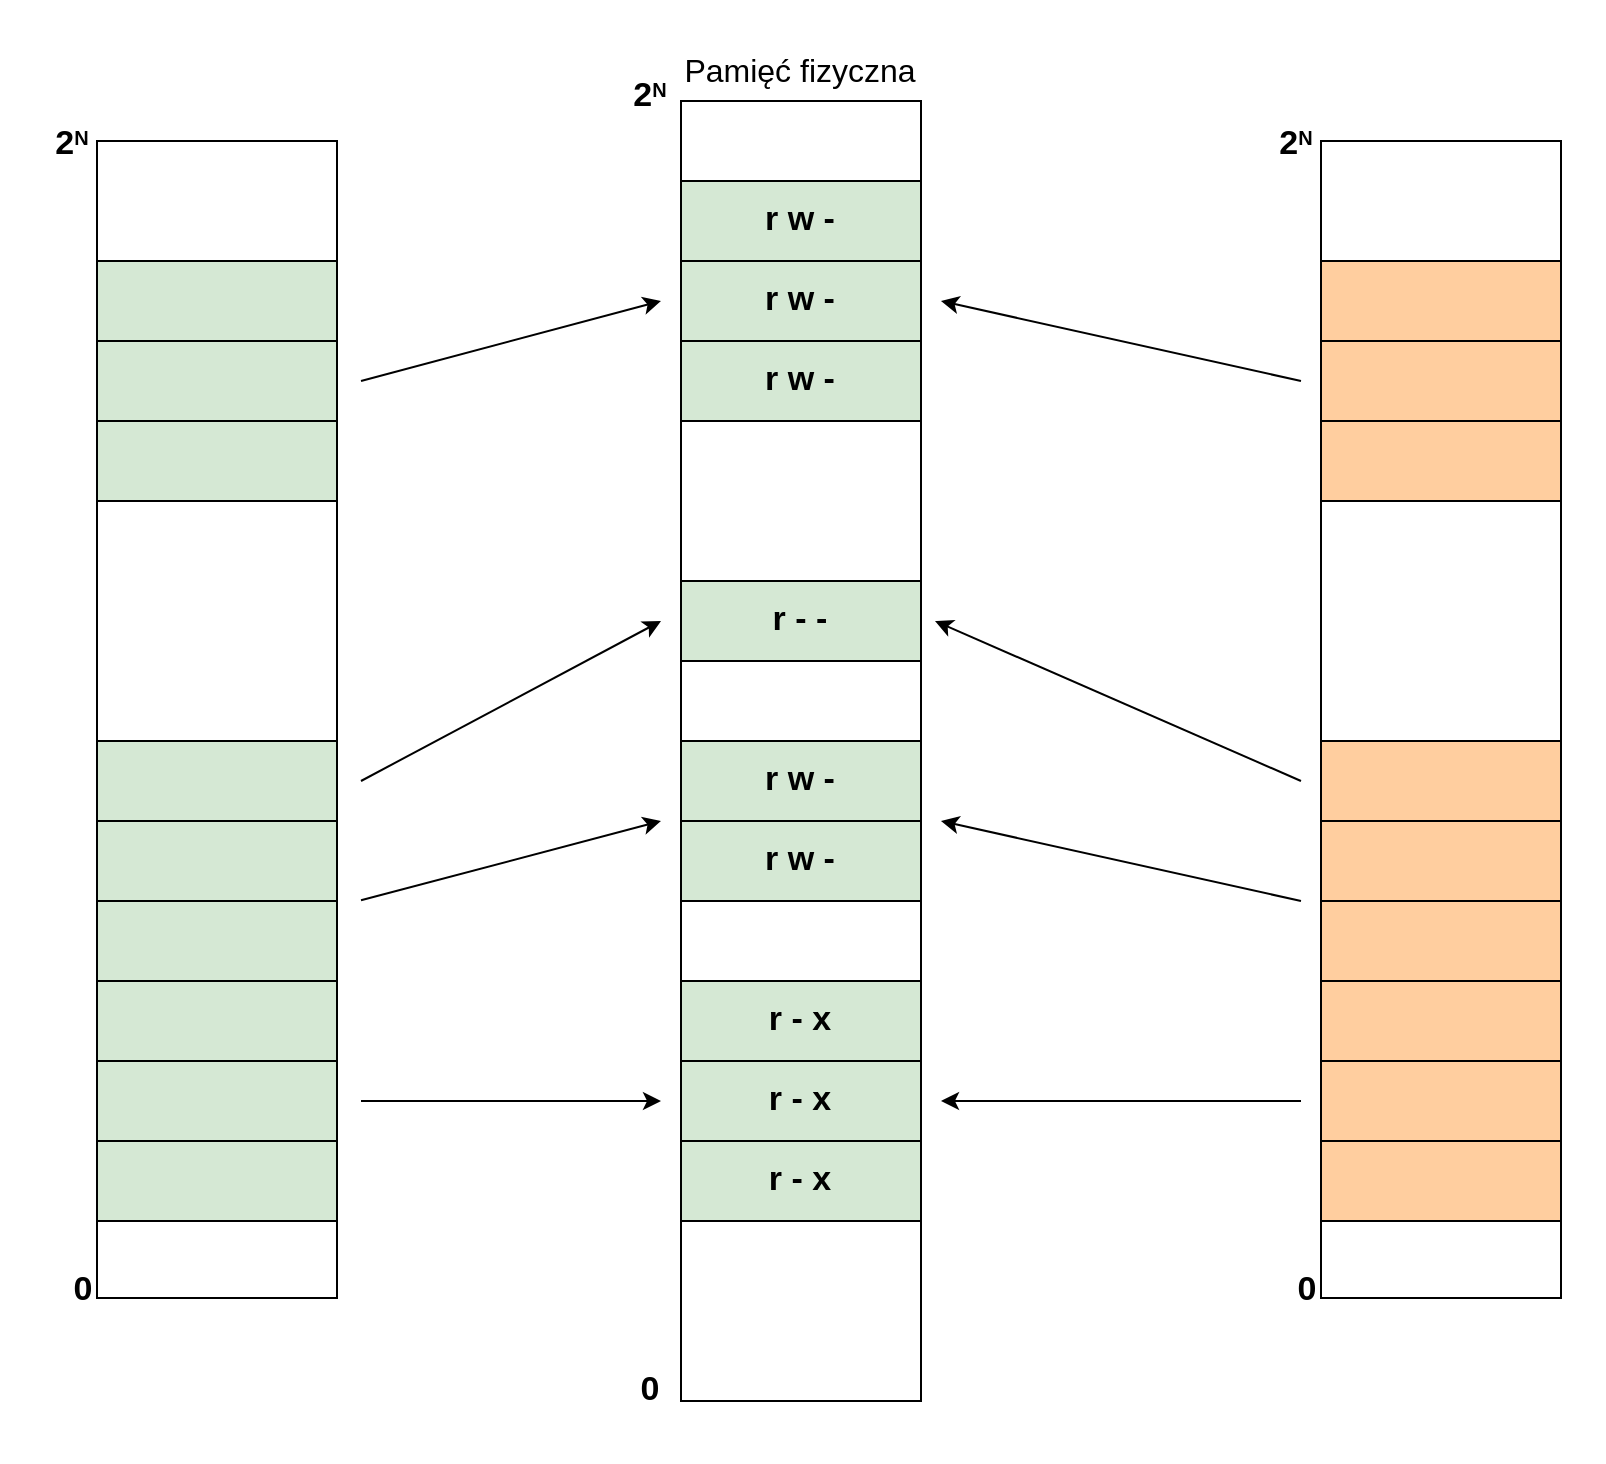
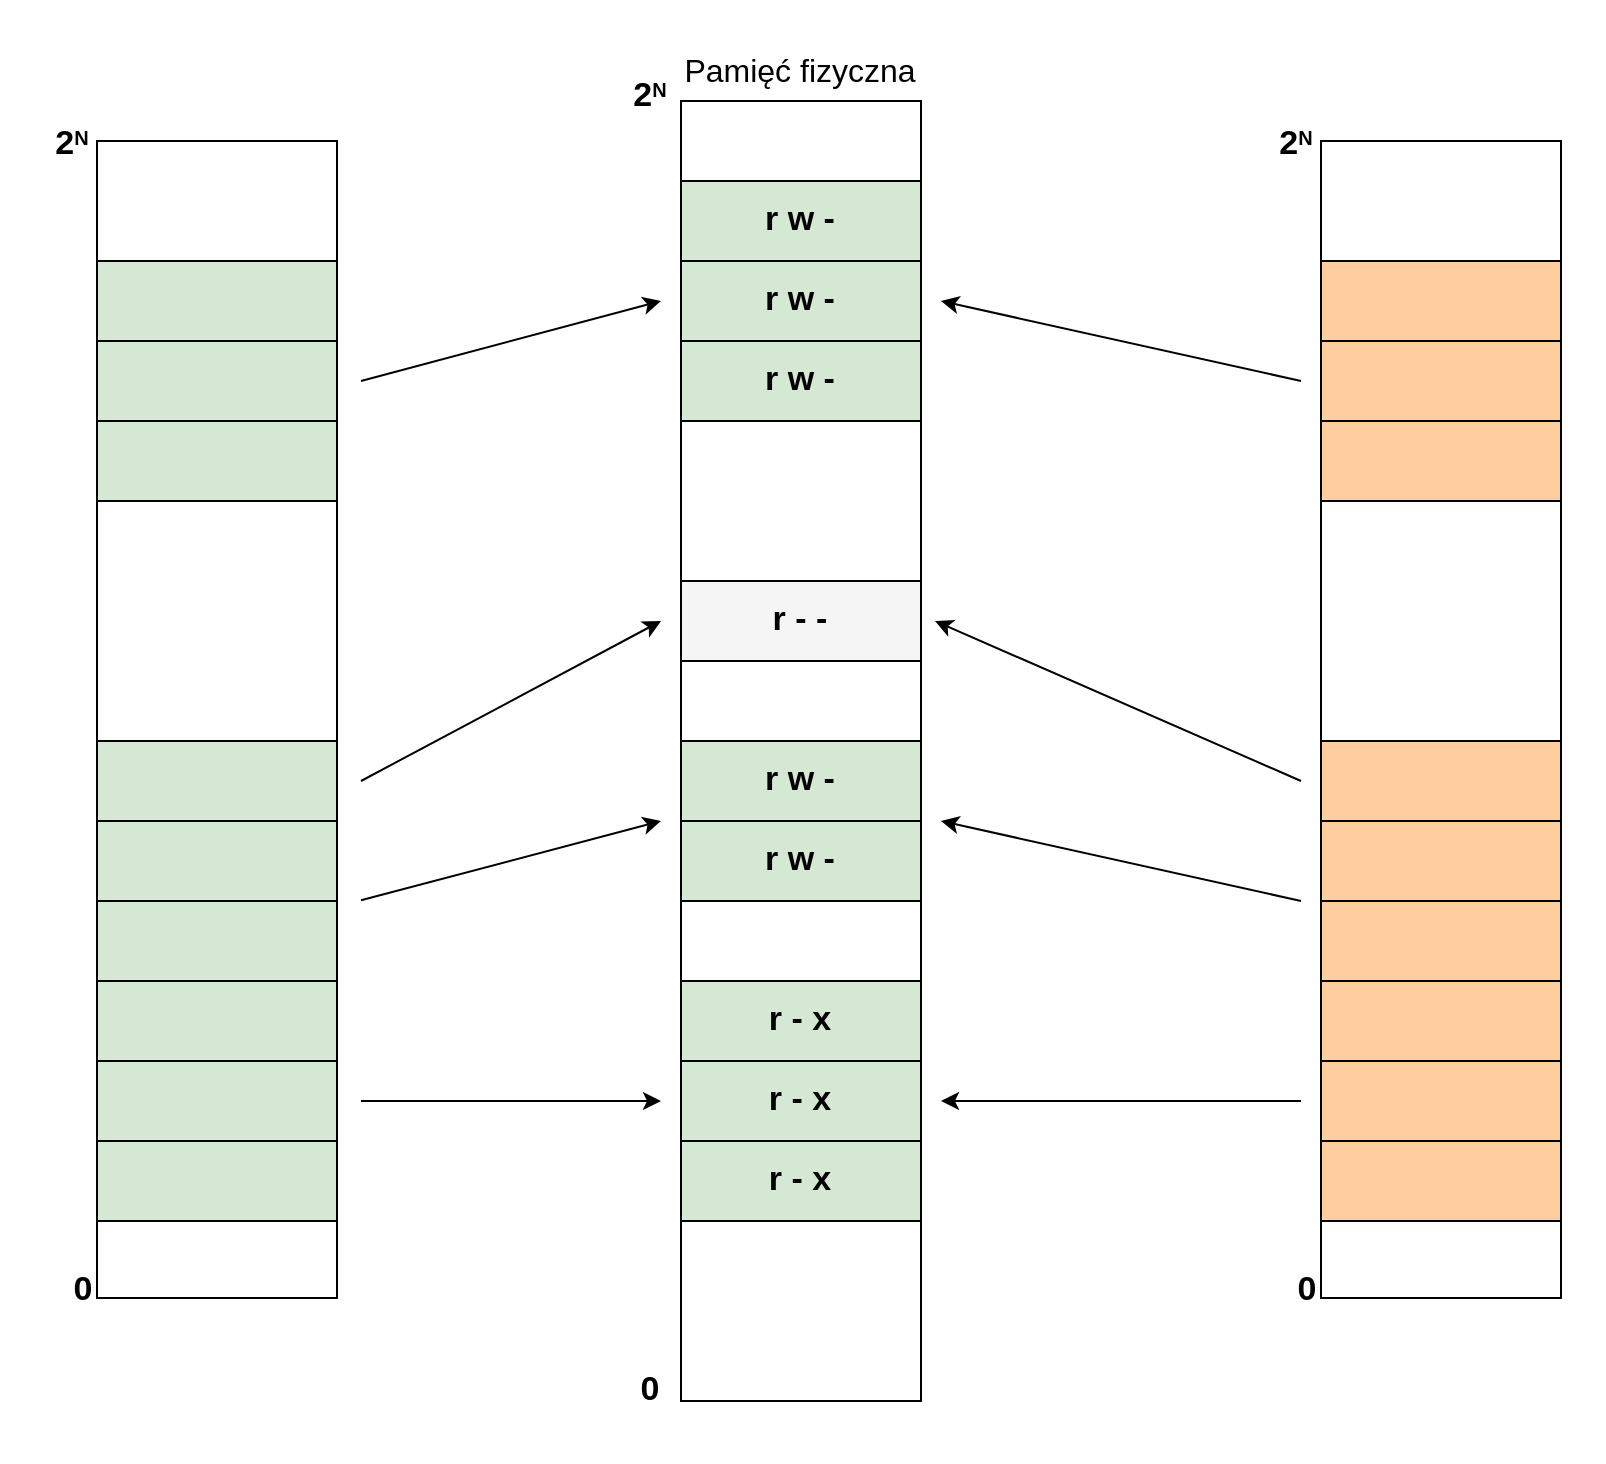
node "r - -": fillcolor #d5e8d4 -> #f5f5f5
